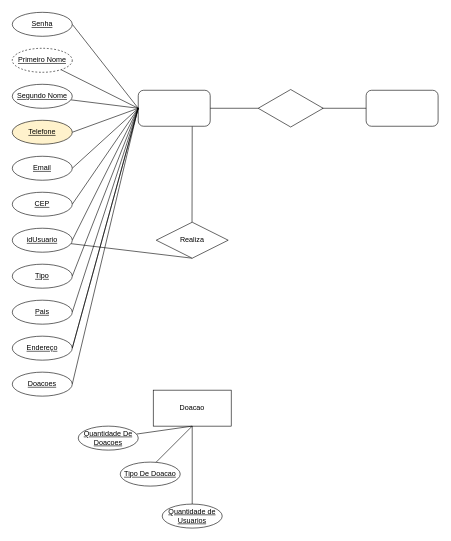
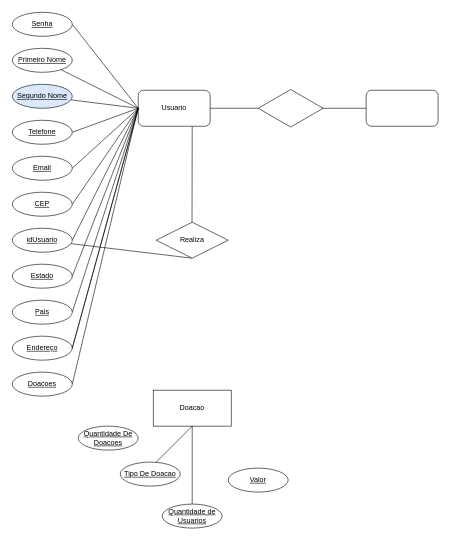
node "Primeiro Nome": style dashed -> solid
node "Segundo Nome": fillcolor #ffffff -> #dae8fc
node "Usuario": added
node "Telefone": fillcolor #fff2cc -> #ffffff
node "Tipo": label "Tipo" -> "Estado"
edge "Doacao" -- "Quantidade De Doacoes": removed
node "Valor": added
